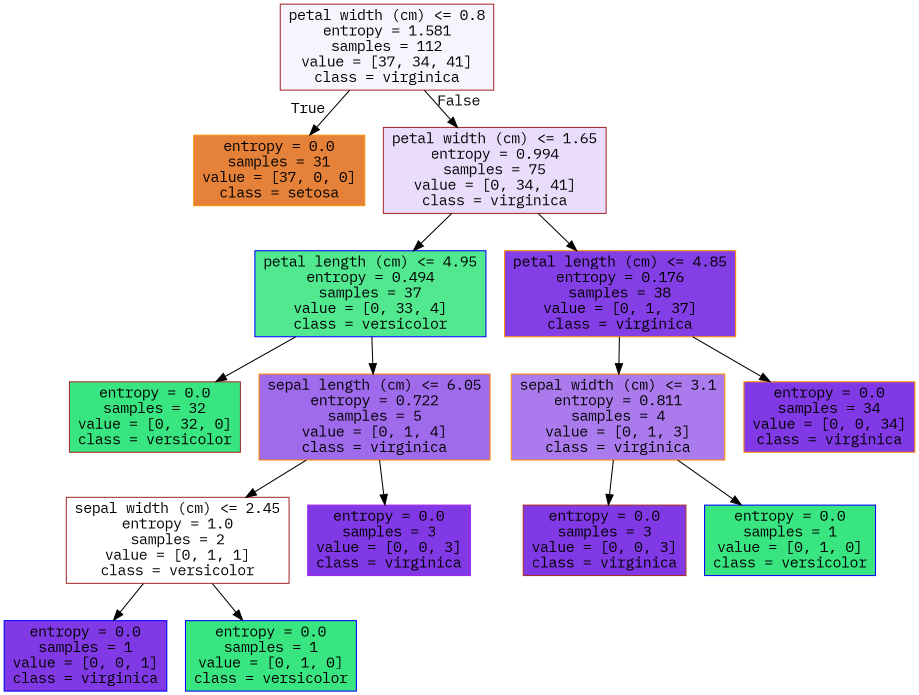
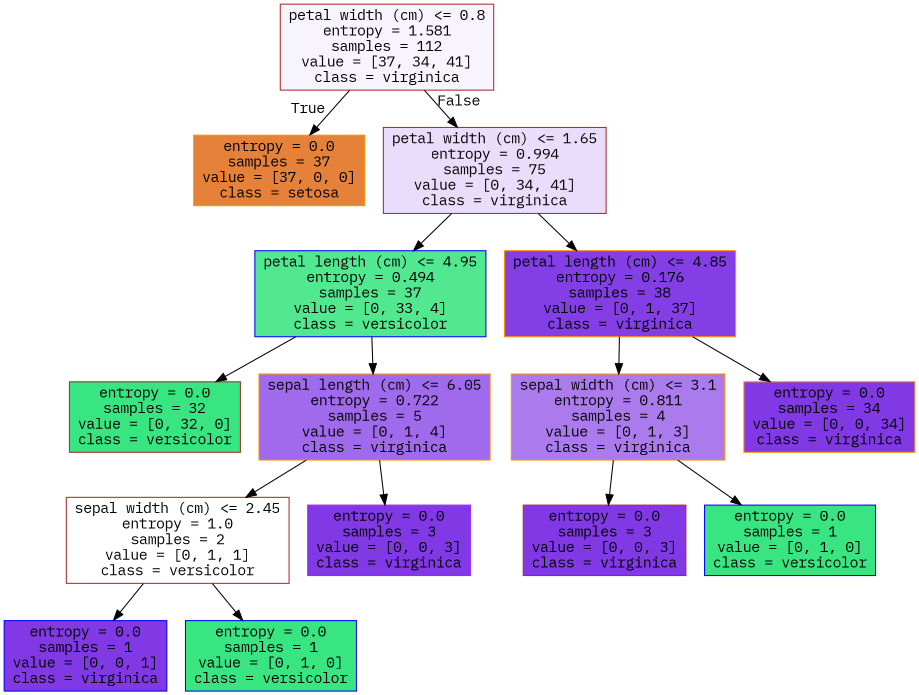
node "entropy = 0.0 samples = 31 value = [37, 0, 0] class = setosa": label "entropy = 0.0 samples = 31 value = [37, 0, 0] class = setosa" -> "entropy = 0.0 samples = 37 value = [37, 0, 0] class = setosa"
